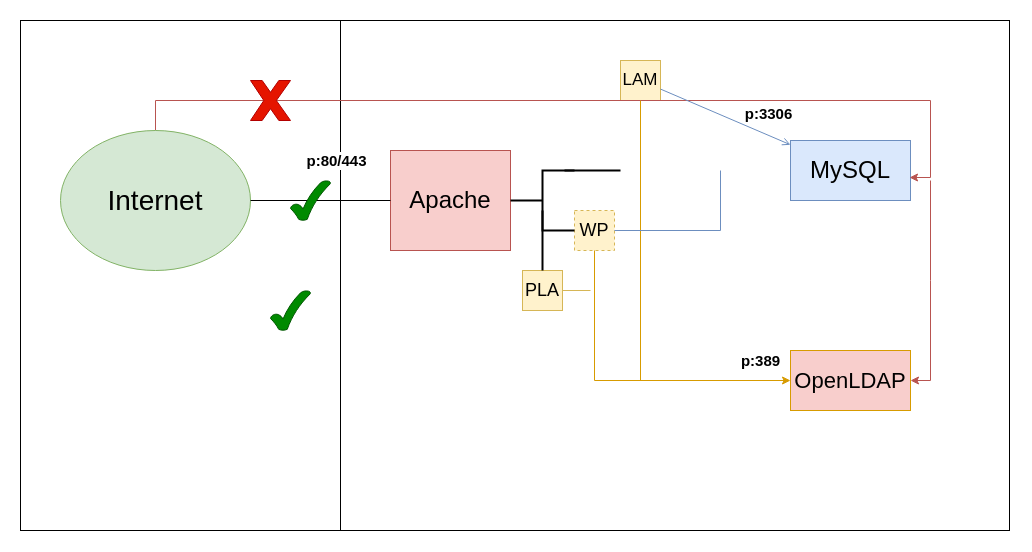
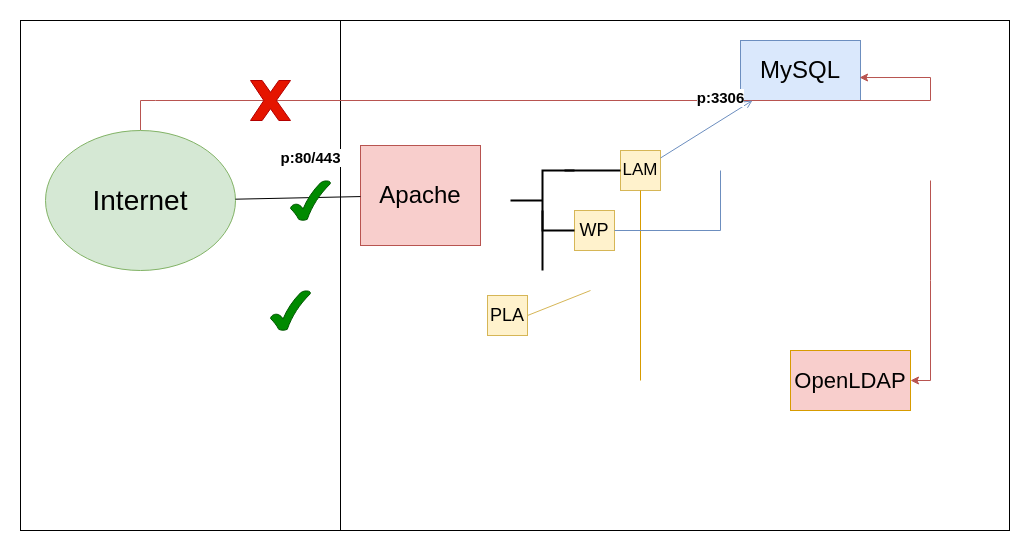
node "LAM": moved (641, 81) -> (641, 171)
node "MySQL": moved (851, 171) -> (801, 71)
node "Internet": moved (156, 201) -> (141, 201)
node "Apache": moved (451, 201) -> (421, 196)
node "WP": style dashed -> solid
node "PLA": moved (543, 291) -> (508, 316)
edge "WP" -> "OpenLDAP": removed, label "p:389"
